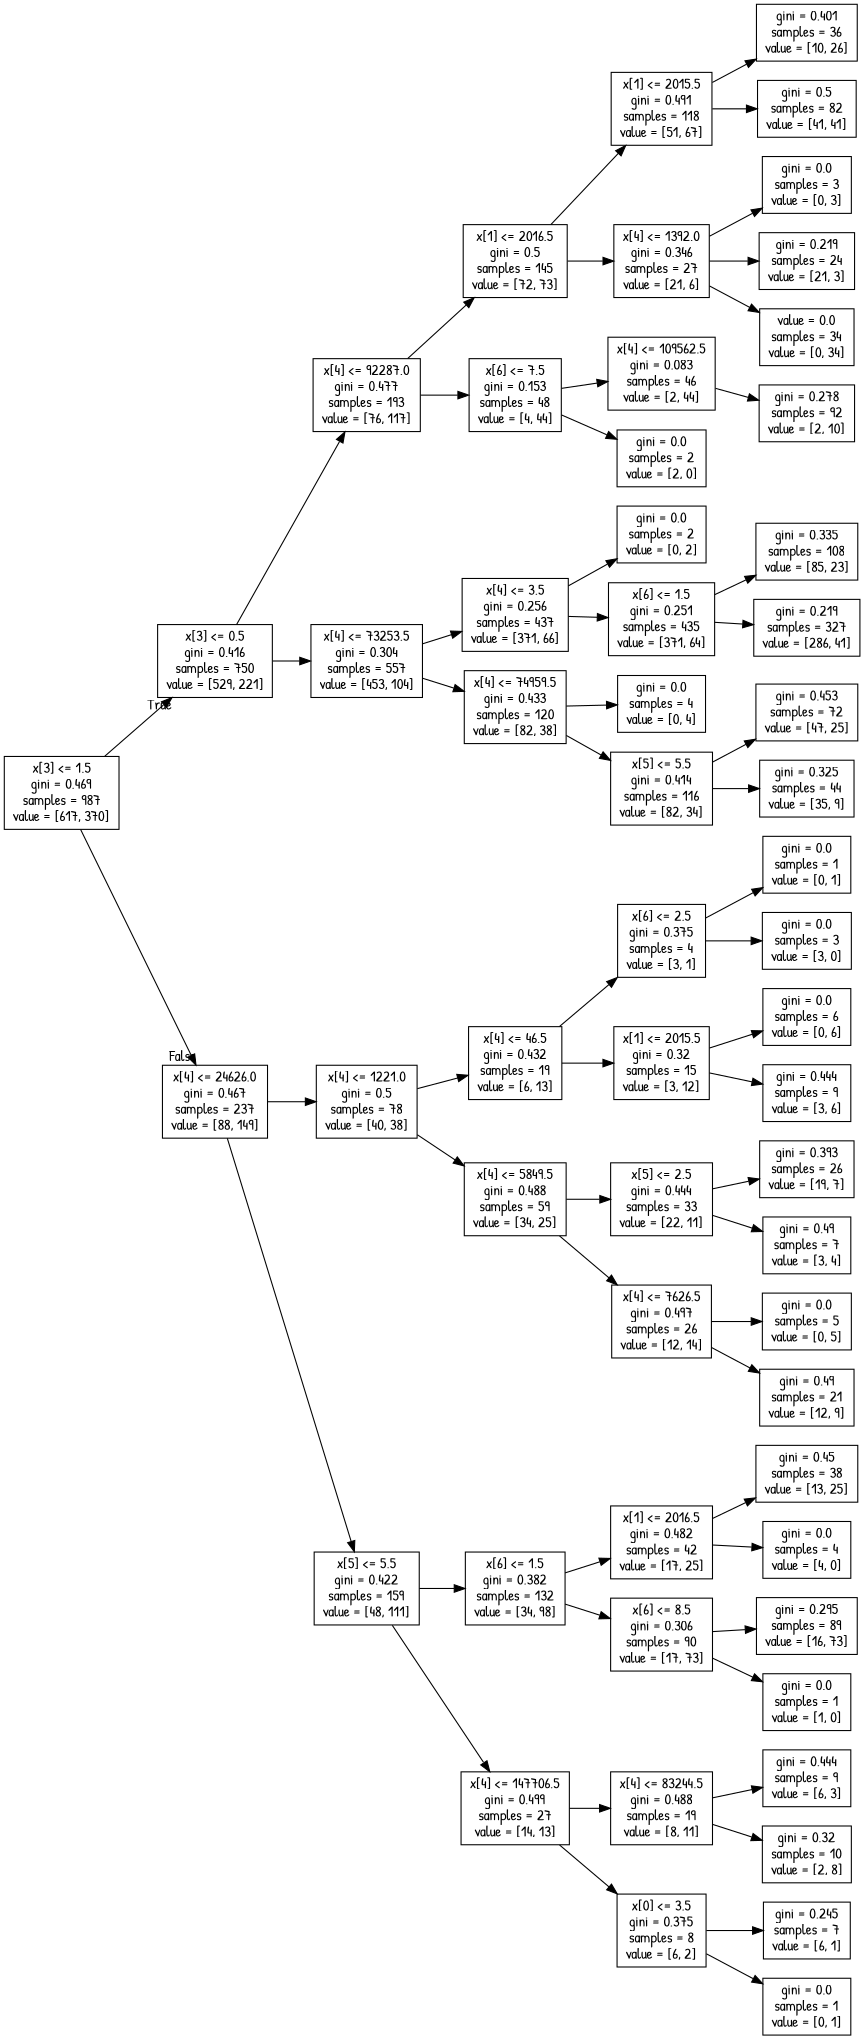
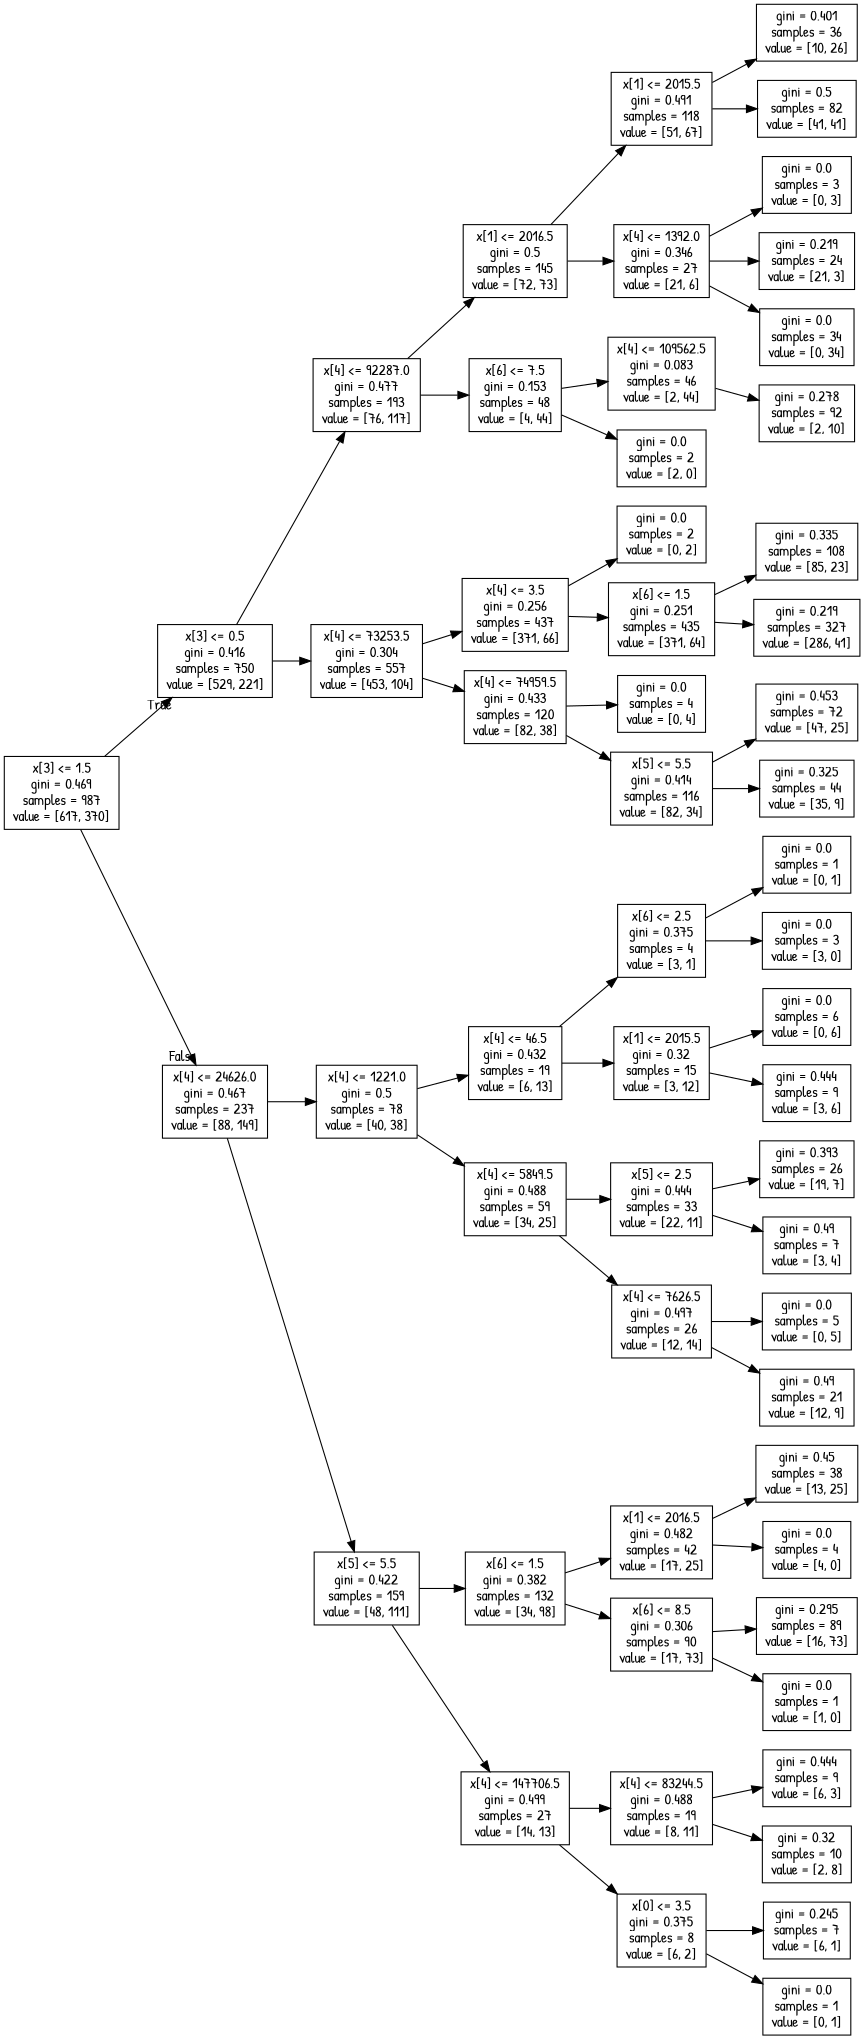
node "value = 0.0 samples = 34 value = [0, 34]": label "value = 0.0 samples = 34 value = [0, 34]" -> "gini = 0.0 samples = 34 value = [0, 34]"
